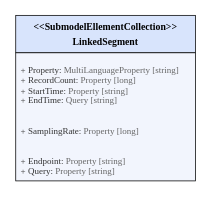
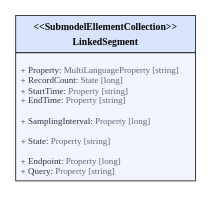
node "+ RecordCount: Property [long]": label "+ RecordCount: Property [long]" -> "+ RecordCount: State [long]"
node "+ EndTime: Query [string]": label "+ EndTime: Query [string]" -> "+ EndTime: Property [string]"
node "+ SamplingInterval: Property [long]": added
node "+ SamplingRate: Property [long]": removed
node "+ State: Property [string]": added
node "+ Endpoint: Property [string]": label "+ Endpoint: Property [string]" -> "+ Endpoint: Property [long]"
